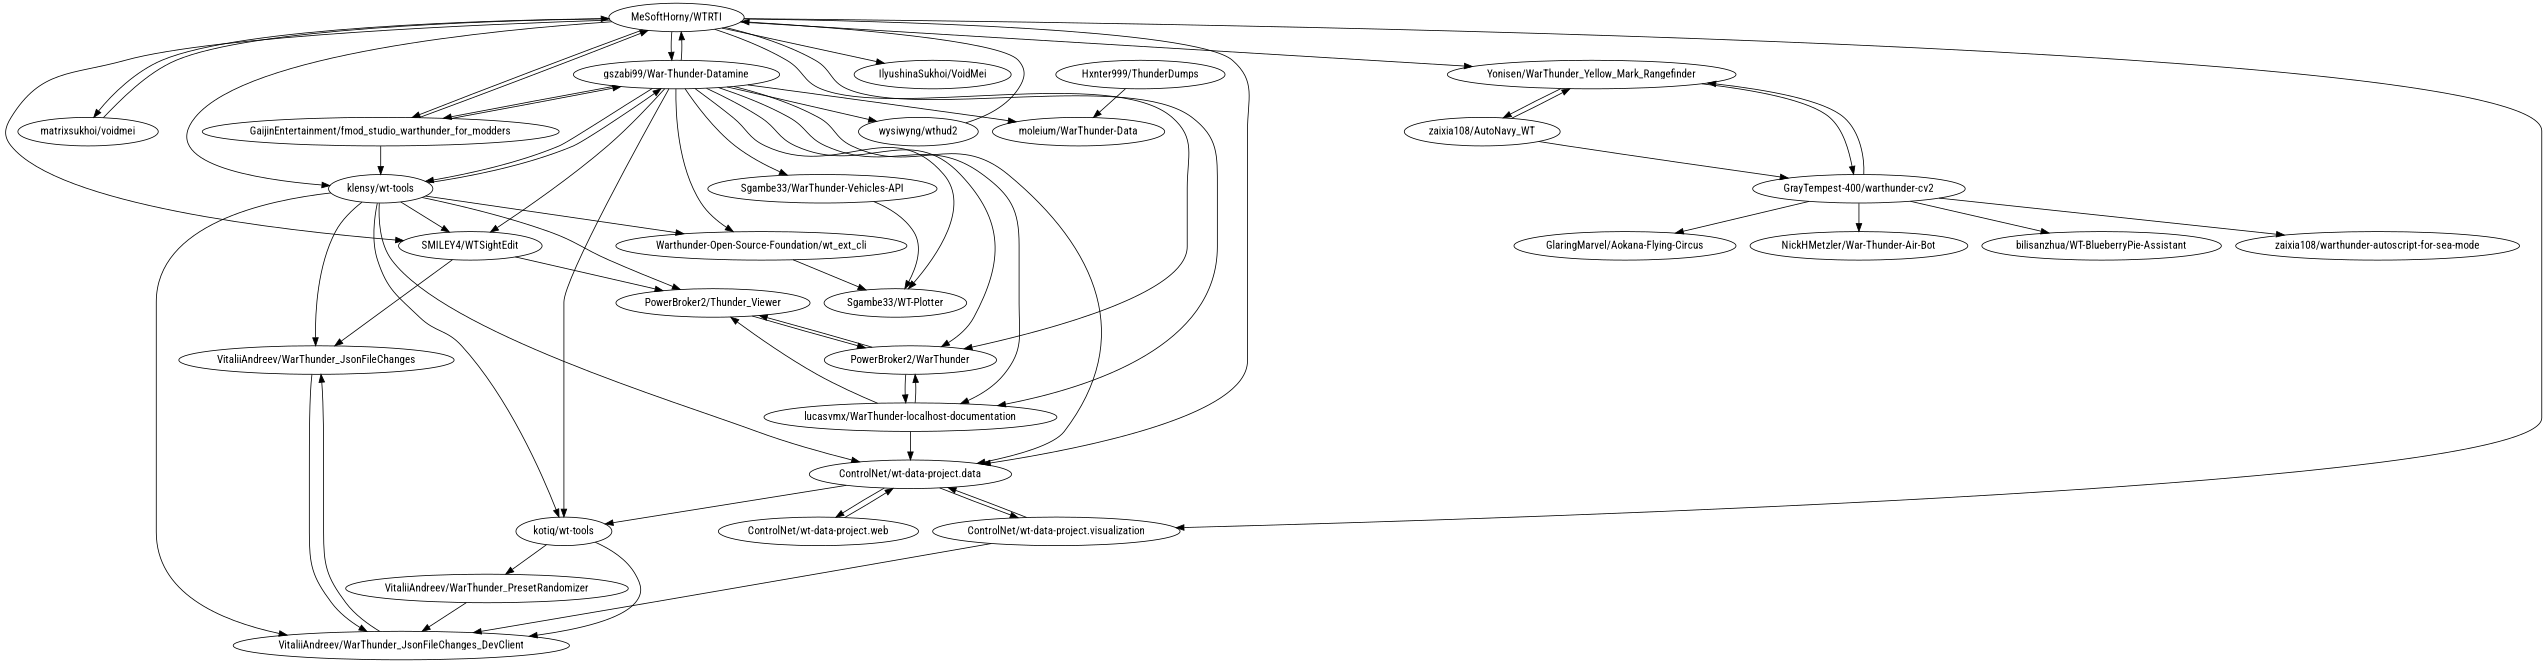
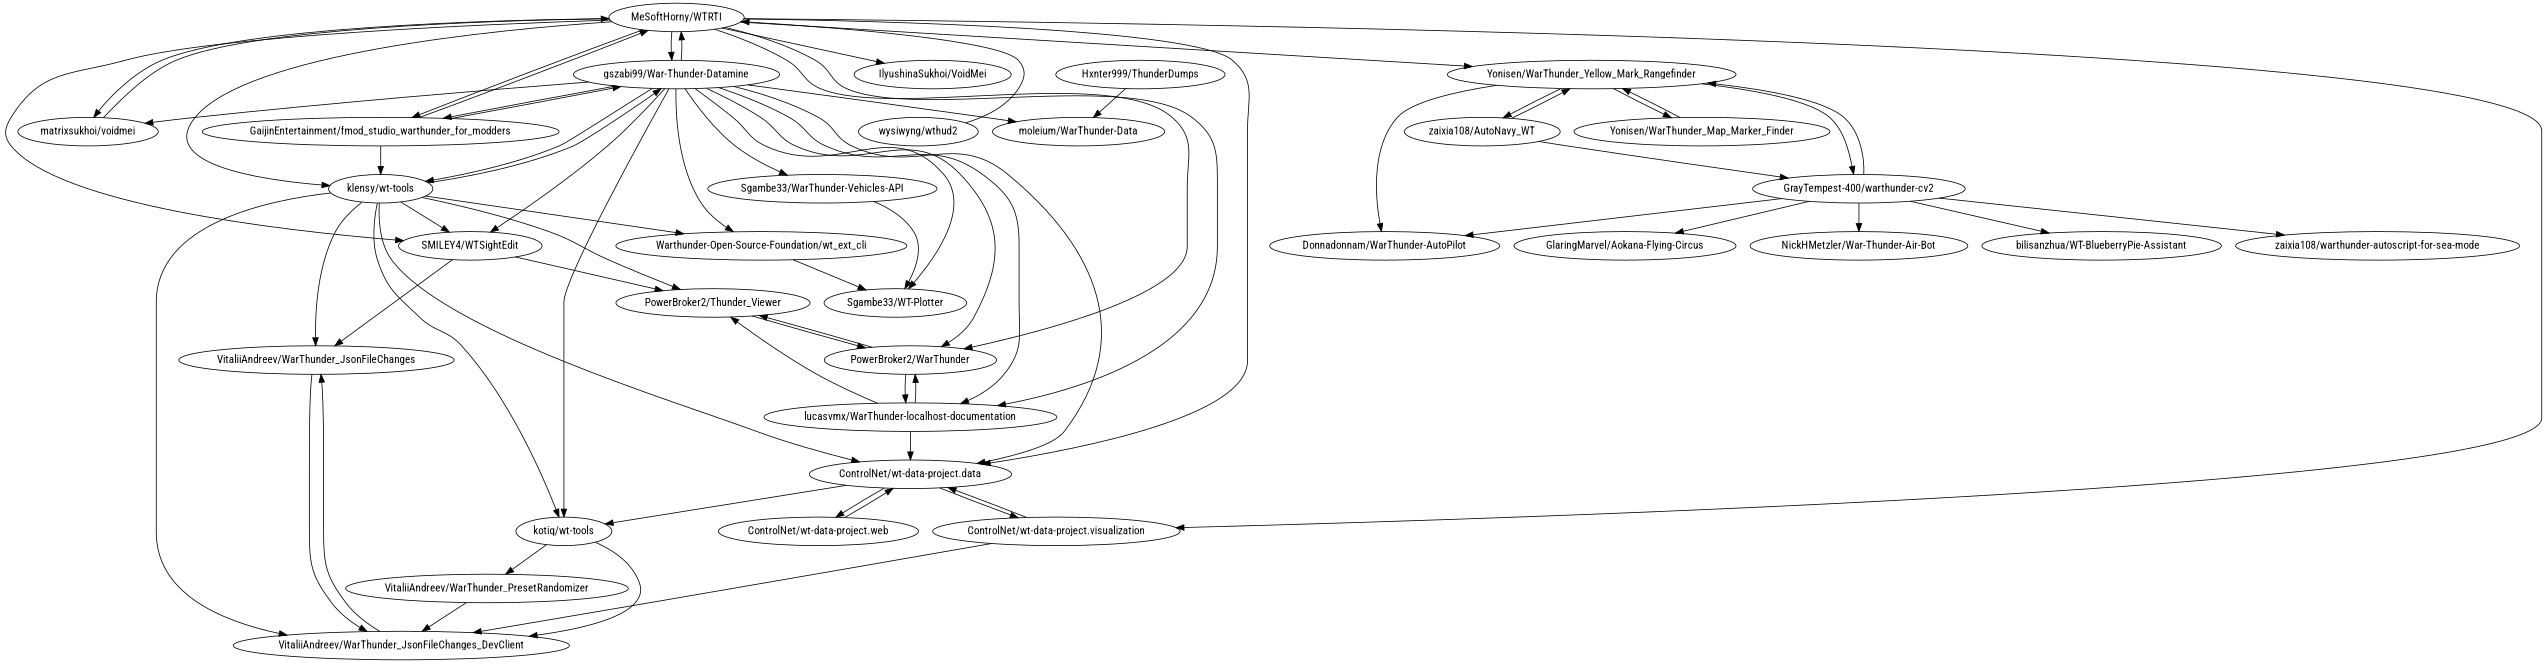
edge "gszabi99/War-Thunder-Datamine" -> "wysiwyng/wthud2": now "gszabi99/War-Thunder-Datamine" -> "matrixsukhoi/voidmei"
node "Yonisen/WarThunder_Map_Marker_Finder": added
node "Donnadonnam/WarThunder-AutoPilot": added
